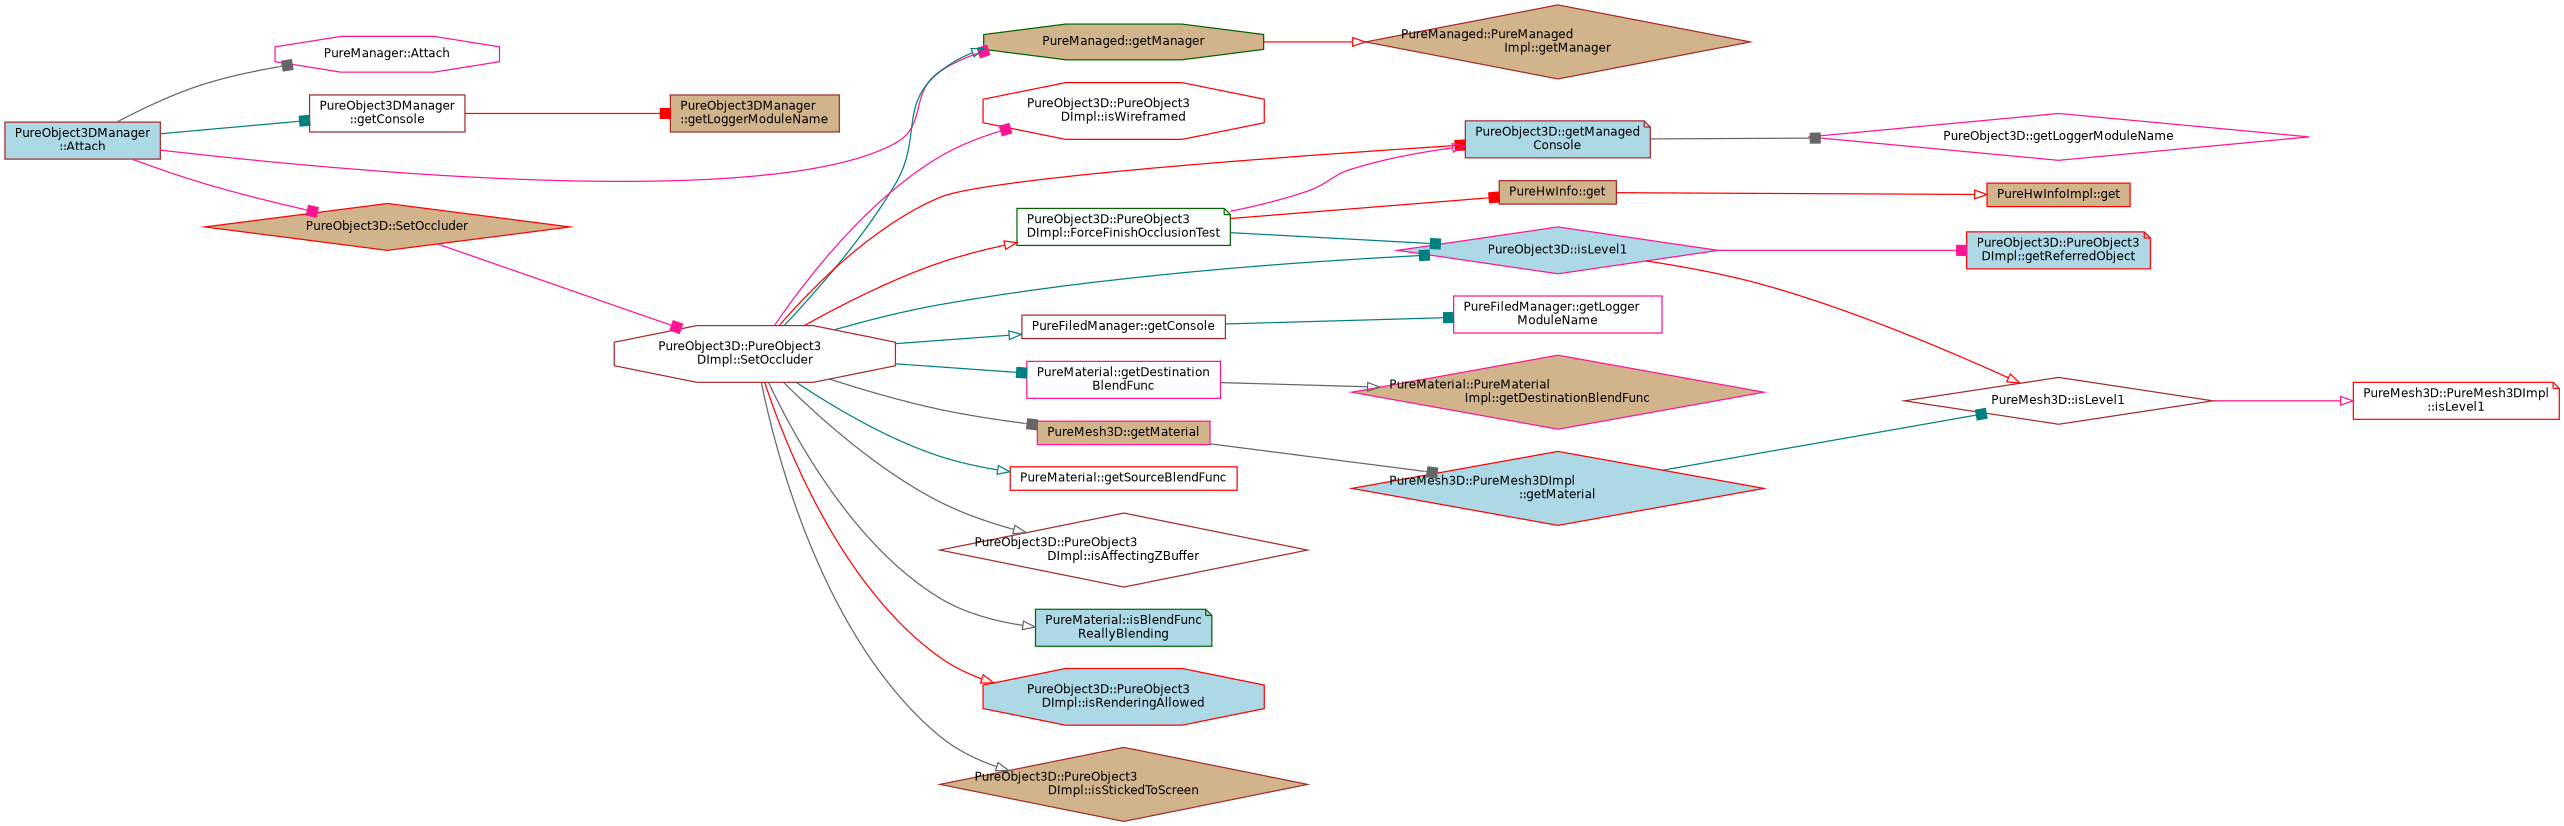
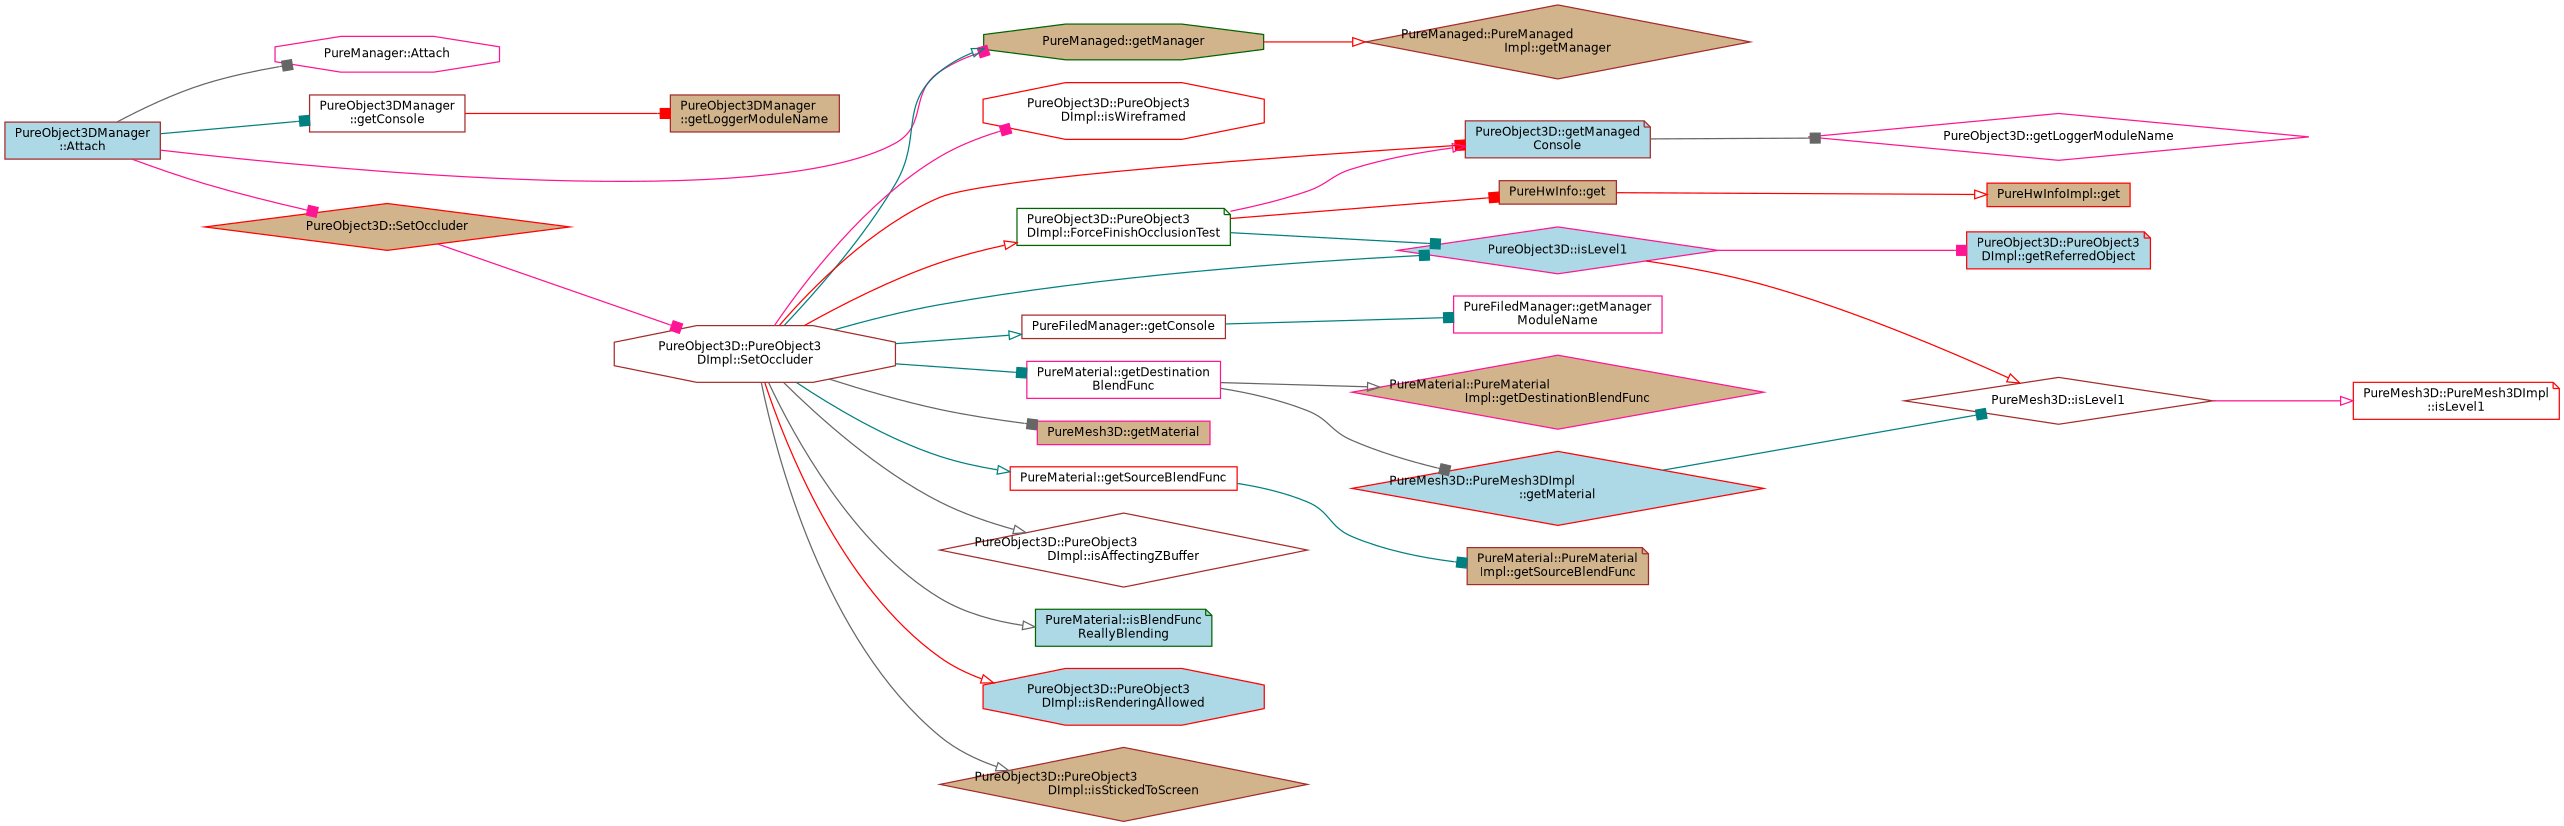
node "PureFiledManager::getLogger ModuleName": label "PureFiledManager::getLogger ModuleName" -> "PureFiledManager::getManager ModuleName"
edge "PureMesh3D::getMaterial" -> "PureMesh3D::PureMesh3DImpl ::getMaterial": now "PureMaterial::getDestination BlendFunc" -> "PureMesh3D::PureMesh3DImpl ::getMaterial"
node "PureMaterial::PureMaterial Impl::getSourceBlendFunc": added
